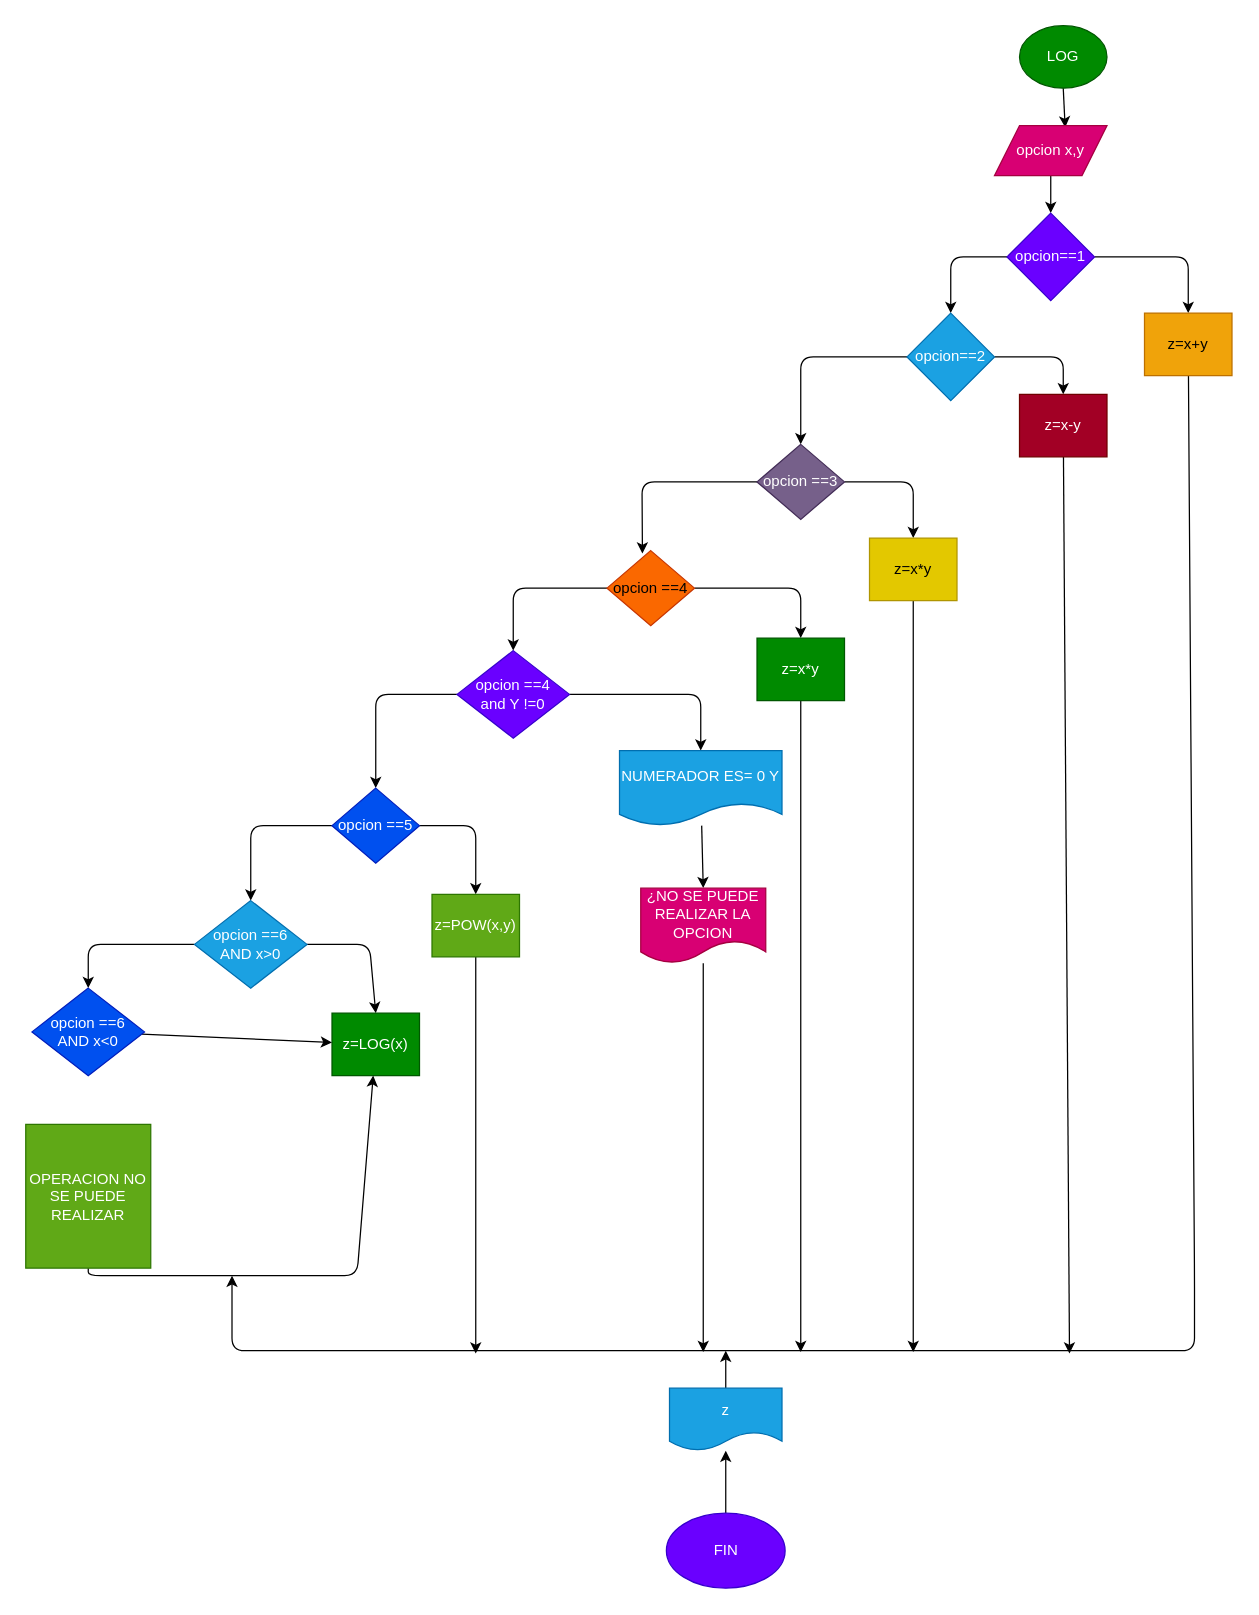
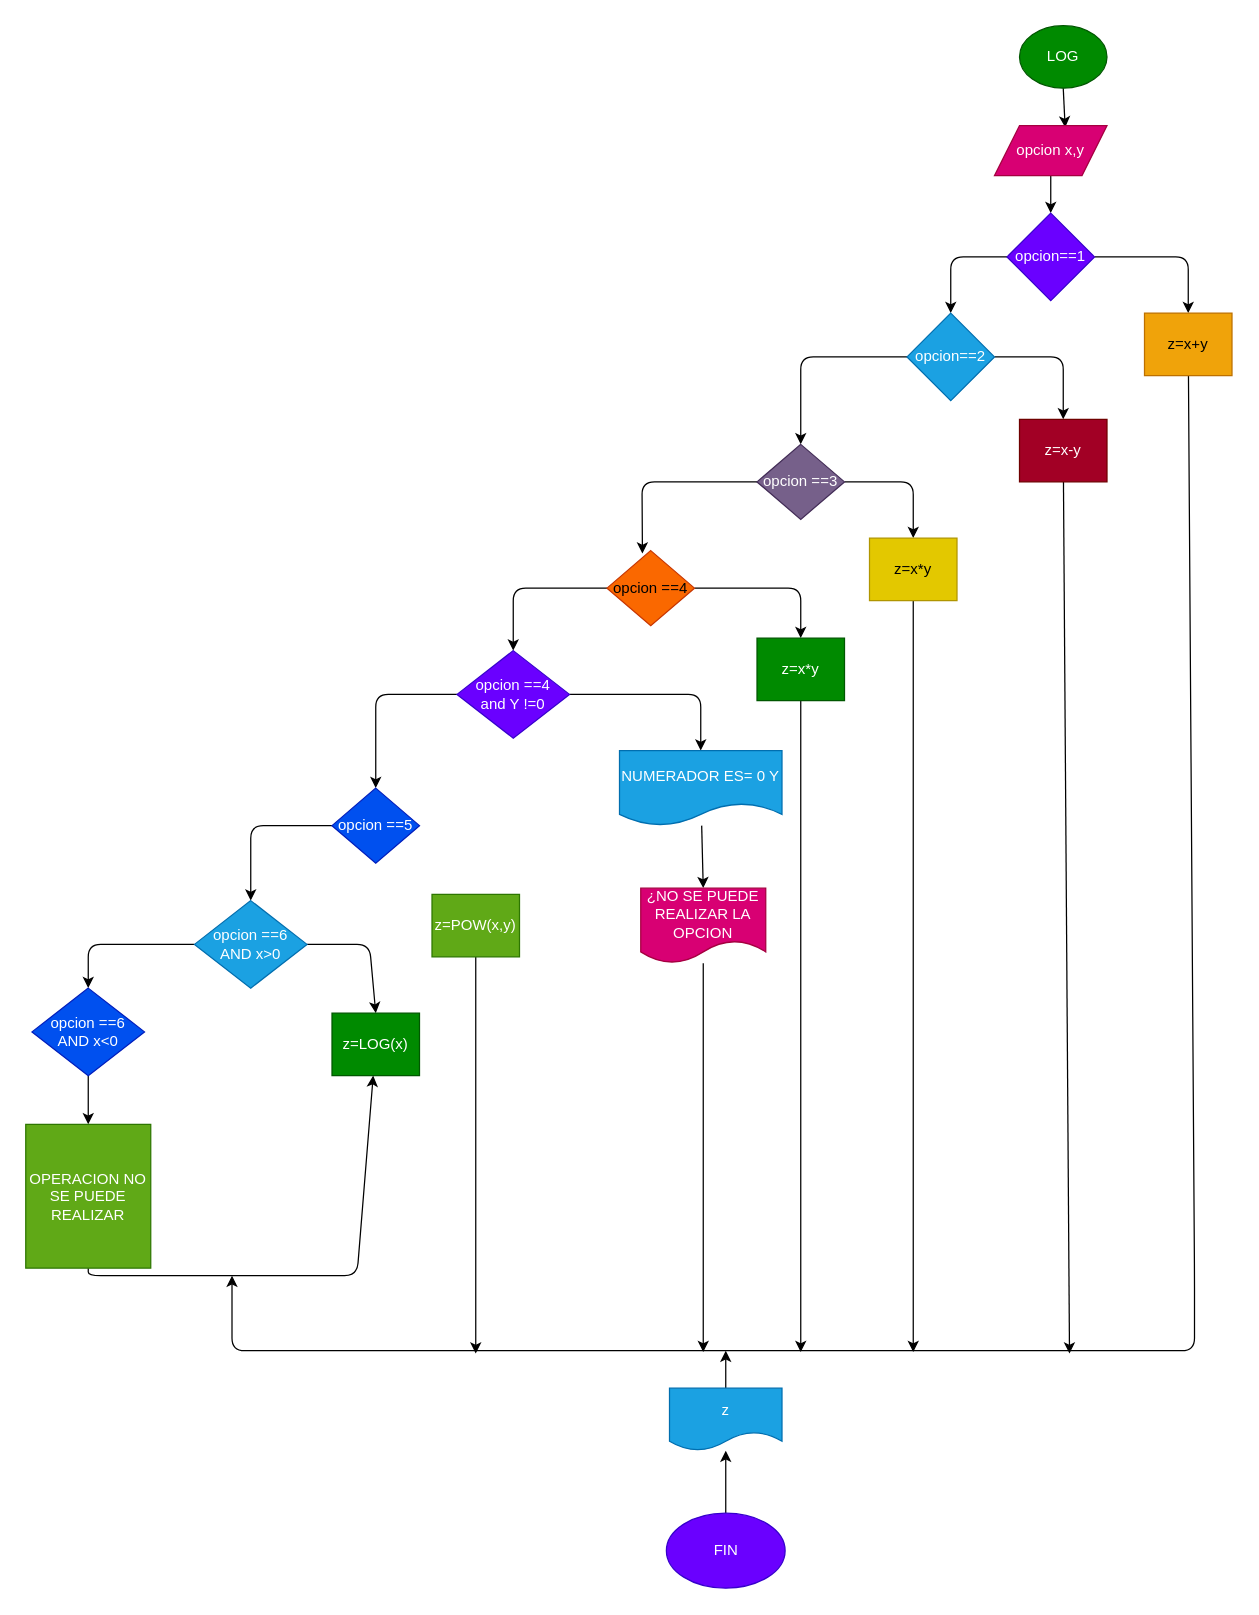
node "z=x-y": moved (1063, 426) -> (1063, 451)
edge "opcion ==5" -> "z=POW(x,y)": removed
edge "opcion ==6 AND x<0" -> "z=LOG(x)": now "opcion ==6 AND x<0" -> "OPERACION NO SE PUEDE REALIZAR"
